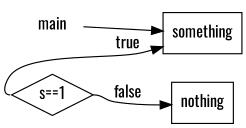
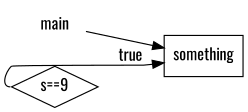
node "s==1": label "s==1" -> "s==9"
node "nothing": removed
